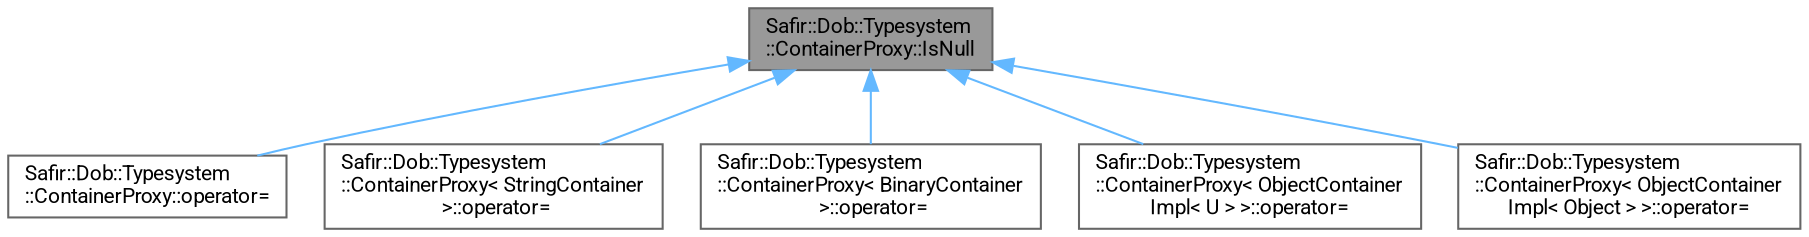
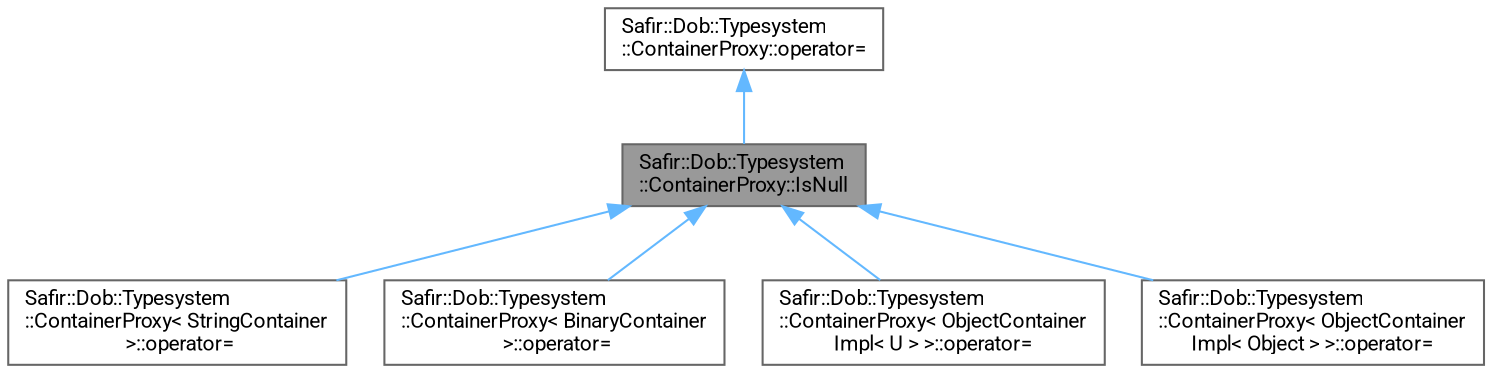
edge "Safir::Dob::Typesystem ::ContainerProxy::operator=" -> "Safir::Dob::Typesystem ::ContainerProxy::IsNull": reversed
